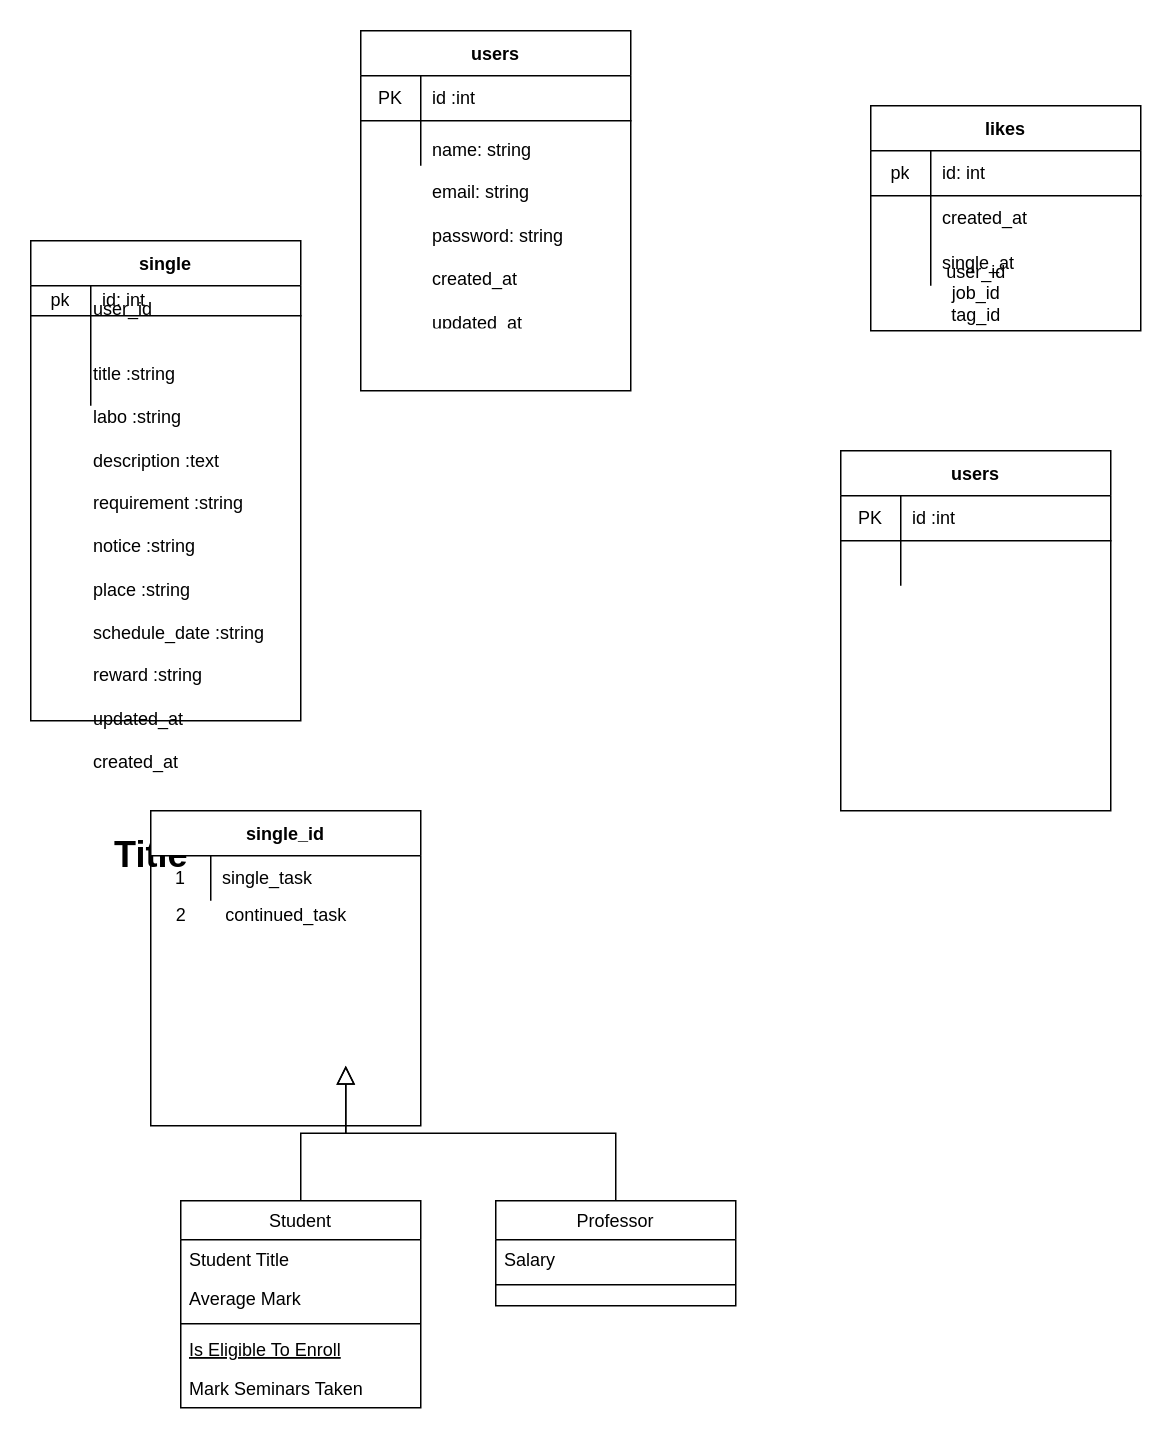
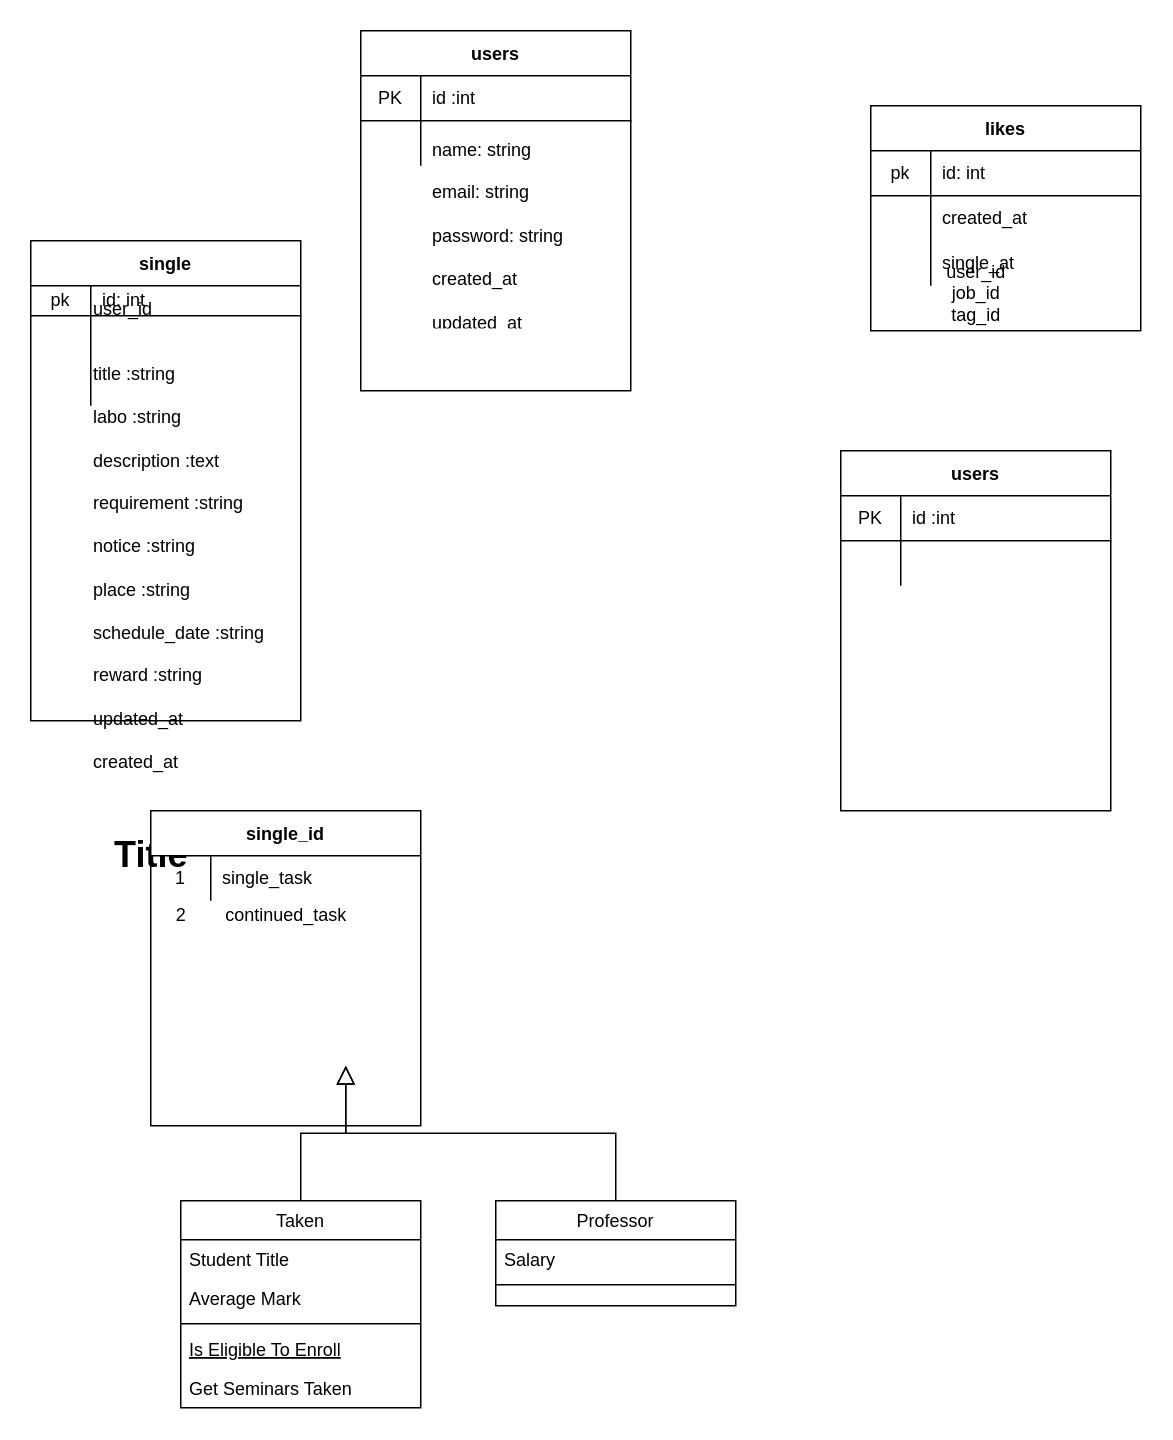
node "Student": label "Student" -> "Taken"
node "Mark Seminars Taken": label "Mark Seminars Taken" -> "Get Seminars Taken"
